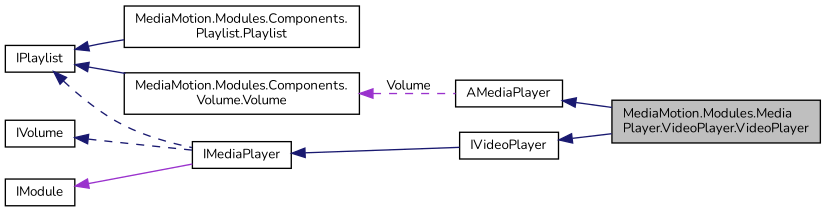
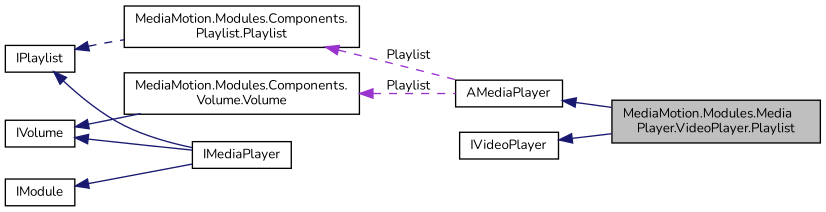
edge "MediaMotion.Modules.Components. Playlist.Playlist" -> "IPlaylist": style solid -> dashed
edge "AMediaPlayer" -> "MediaMotion.Modules.Components. Playlist.Playlist": added, label "Playlist"
edge "MediaMotion.Modules.Components. Volume.Volume" -> "IPlaylist": now "MediaMotion.Modules.Components. Volume.Volume" -> "IVolume"
edge "AMediaPlayer" -> "MediaMotion.Modules.Components. Volume.Volume": label " Volume" -> " Playlist"
node "MediaMotion.Modules.Media Player.VideoPlayer.VideoPlayer": label "MediaMotion.Modules.Media Player.VideoPlayer.VideoPlayer" -> "MediaMotion.Modules.Media Player.VideoPlayer.Playlist"
edge "IMediaPlayer" -> "IPlaylist": style dashed -> solid
edge "IMediaPlayer" -> "IVolume": style dashed -> solid
edge "IVideoPlayer" -> "IMediaPlayer": removed
edge "IMediaPlayer" -> "IModule": color darkorchid3 -> midnightblue
